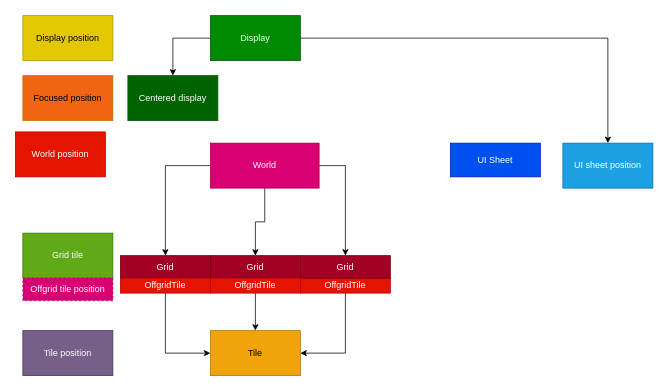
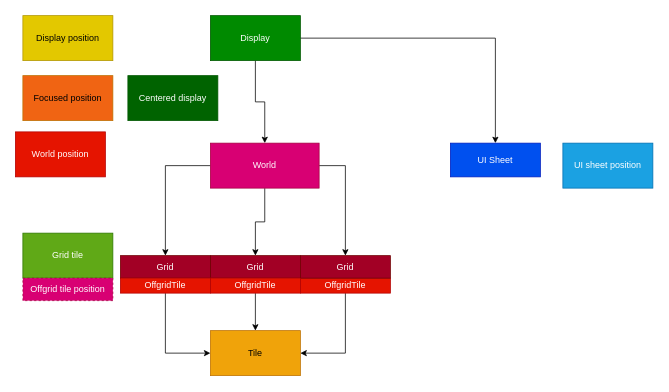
edge "Display" -> "Centered display": removed
edge "Display" -> "UI sheet position": now "Display" -> "World"
edge "Display" -> "UI Sheet": added
node "Tile position": removed
